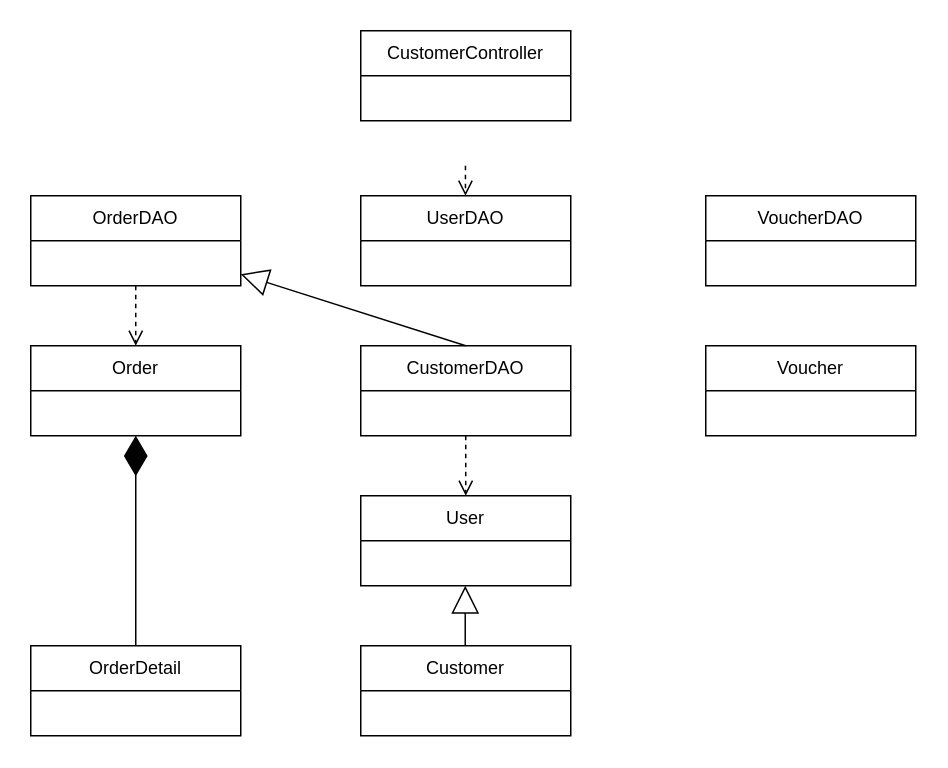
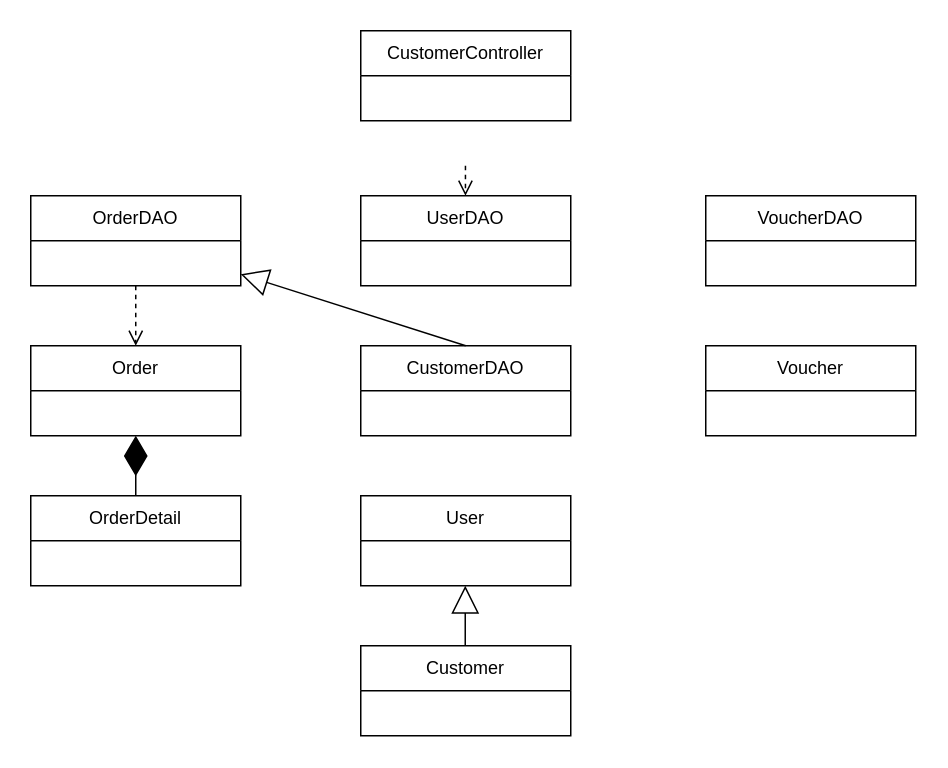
edge "CustomerDAO" -> "User": removed
node "OrderDetail": moved (136, 691) -> (136, 541)
